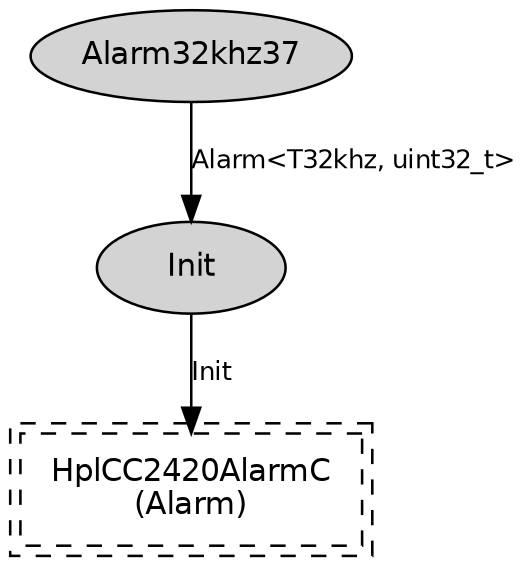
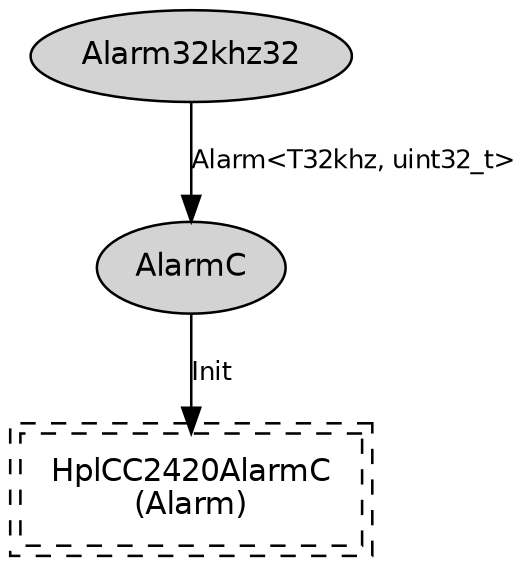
node "Alarm32khz37": label "Alarm32khz37" -> "Alarm32khz32"
node "Init": label "Init" -> "AlarmC"
